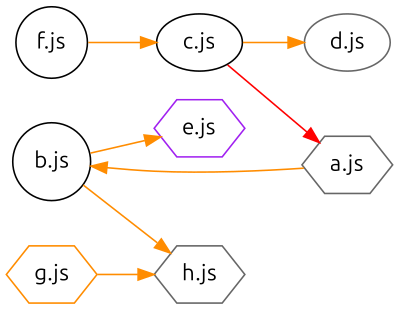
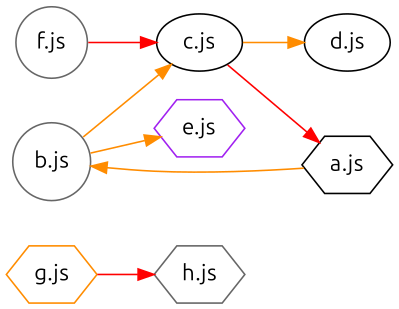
node "f.js": color black -> gray40
edge "f.js" -> "c.js": color darkorange -> red
node "d.js": color gray40 -> black
node "b.js": color black -> gray40
node "a.js": color gray40 -> black
edge "b.js" -> "h.js": now "b.js" -> "c.js"
edge "g.js" -> "h.js": color darkorange -> red
